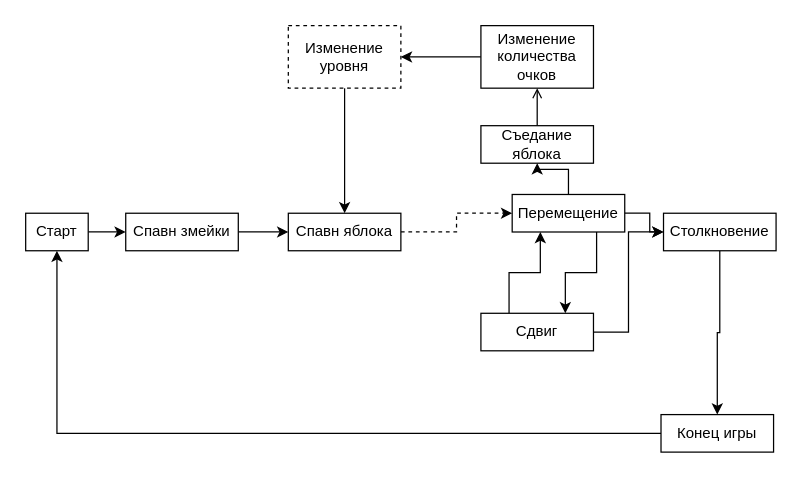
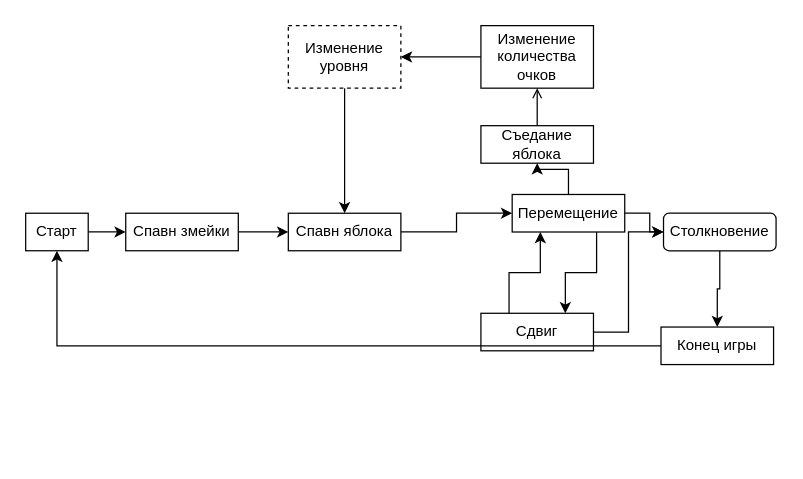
edge "Спавн яблока" -> "Перемещение": style dashed -> solid
node "Столкновение": shape rectangle -> rounded rectangle
node "Конец игры": moved (717, 433) -> (717, 346)
